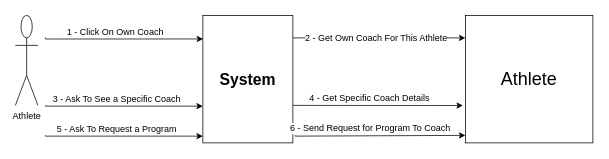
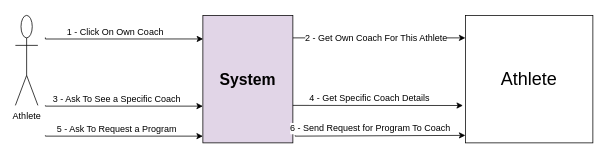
node "System": fillcolor #ffffff -> #e1d5e7
